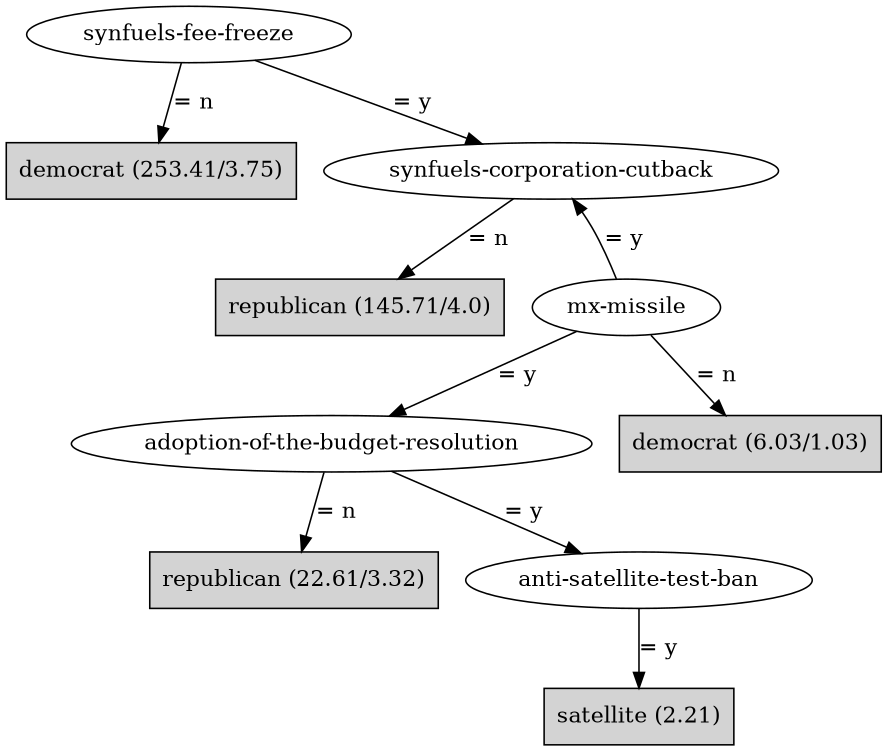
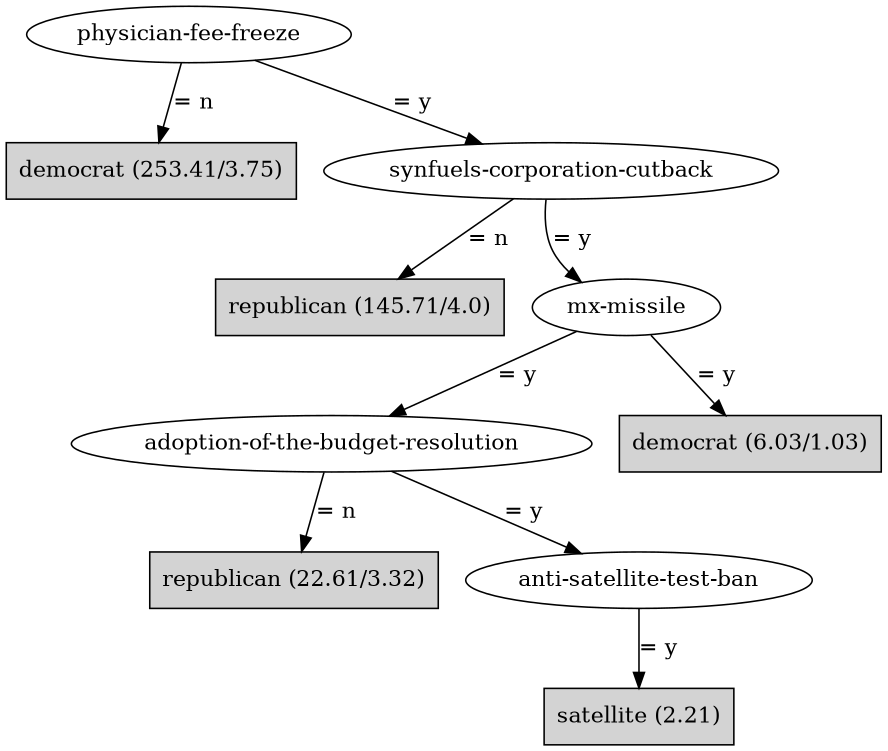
node "synfuels-fee-freeze": label "synfuels-fee-freeze" -> "physician-fee-freeze"
edge "mx-missile" -> "synfuels-corporation-cutback": reversed
edge "mx-missile" -> "democrat (6.03/1.03)": label "= n" -> "= y"
